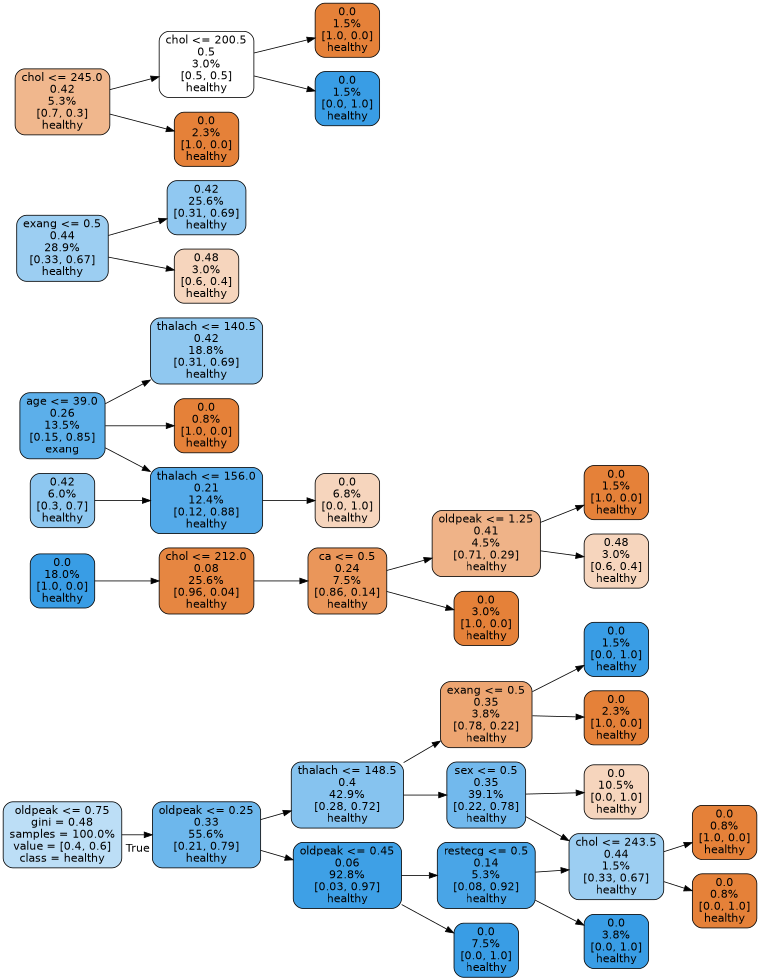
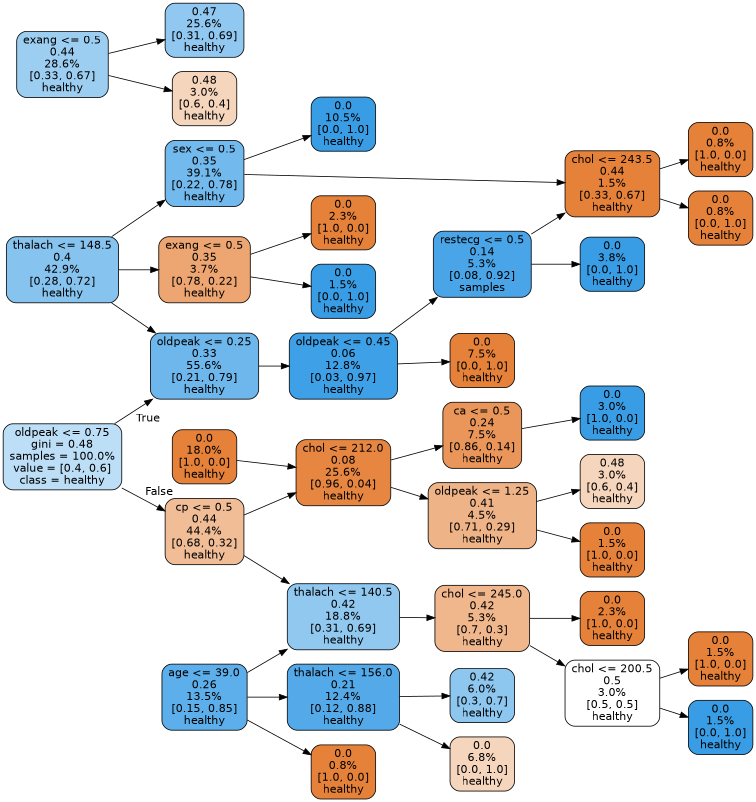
node "0.42 25.6% [0.31, 0.69] healthy": label "0.42 25.6% [0.31, 0.69] healthy" -> "0.47 25.6% [0.31, 0.69] healthy"
node "exang <= 0.5 0.44 28.9% [0.33, 0.67] healthy": label "exang <= 0.5 0.44 28.9% [0.33, 0.67] healthy" -> "exang <= 0.5 0.44 28.6% [0.33, 0.67] healthy"
node "age <= 39.0 0.26 13.5% [0.15, 0.85] exang": label "age <= 39.0 0.26 13.5% [0.15, 0.85] exang" -> "age <= 39.0 0.26 13.5% [0.15, 0.85] healthy"
edge "0.42 6.0% [0.3, 0.7] healthy" -> "thalach <= 156.0 0.21 12.4% [0.12, 0.88] healthy": reversed
node "cp <= 0.5 0.44 44.4% [0.68, 0.32] healthy": added
edge "ca <= 0.5 0.24 7.5% [0.86, 0.14] healthy" -> "oldpeak <= 1.25 0.41 4.5% [0.71, 0.29] healthy": now "chol <= 212.0 0.08 25.6% [0.96, 0.04] healthy" -> "oldpeak <= 1.25 0.41 4.5% [0.71, 0.29] healthy"
node "0.0 18.0% [1.0, 0.0] healthy": fillcolor #399de5ff -> #e58139ff
edge "thalach <= 140.5 0.42 18.8% [0.31, 0.69] healthy" -> "chol <= 245.0 0.42 5.3% [0.7, 0.3] healthy": added
node "0.0 3.0% [1.0, 0.0] healthy": fillcolor #e58139ff -> #399de5ff
node "exang <= 0.5 0.35 3.8% [0.78, 0.22] healthy": label "exang <= 0.5 0.35 3.8% [0.78, 0.22] healthy" -> "exang <= 0.5 0.35 3.7% [0.78, 0.22] healthy"
node "0.0 10.5% [0.0, 1.0] healthy": fillcolor #e5813955 -> #399de5ff
edge "oldpeak <= 0.25 0.33 55.6% [0.21, 0.79] healthy" -> "thalach <= 148.5 0.4 42.9% [0.28, 0.72] healthy": reversed
node "chol <= 243.5 0.44 1.5% [0.33, 0.67] healthy": fillcolor #399de57f -> #e58139ff
node "oldpeak <= 0.45 0.06 92.8% [0.03, 0.97] healthy": label "oldpeak <= 0.45 0.06 92.8% [0.03, 0.97] healthy" -> "oldpeak <= 0.45 0.06 12.8% [0.03, 0.97] healthy"
node "restecg <= 0.5 0.14 5.3% [0.08, 0.92] healthy": label "restecg <= 0.5 0.14 5.3% [0.08, 0.92] healthy" -> "restecg <= 0.5 0.14 5.3% [0.08, 0.92] samples"
node "0.0 7.5% [0.0, 1.0] healthy": fillcolor #399de5ff -> #e58139ff
